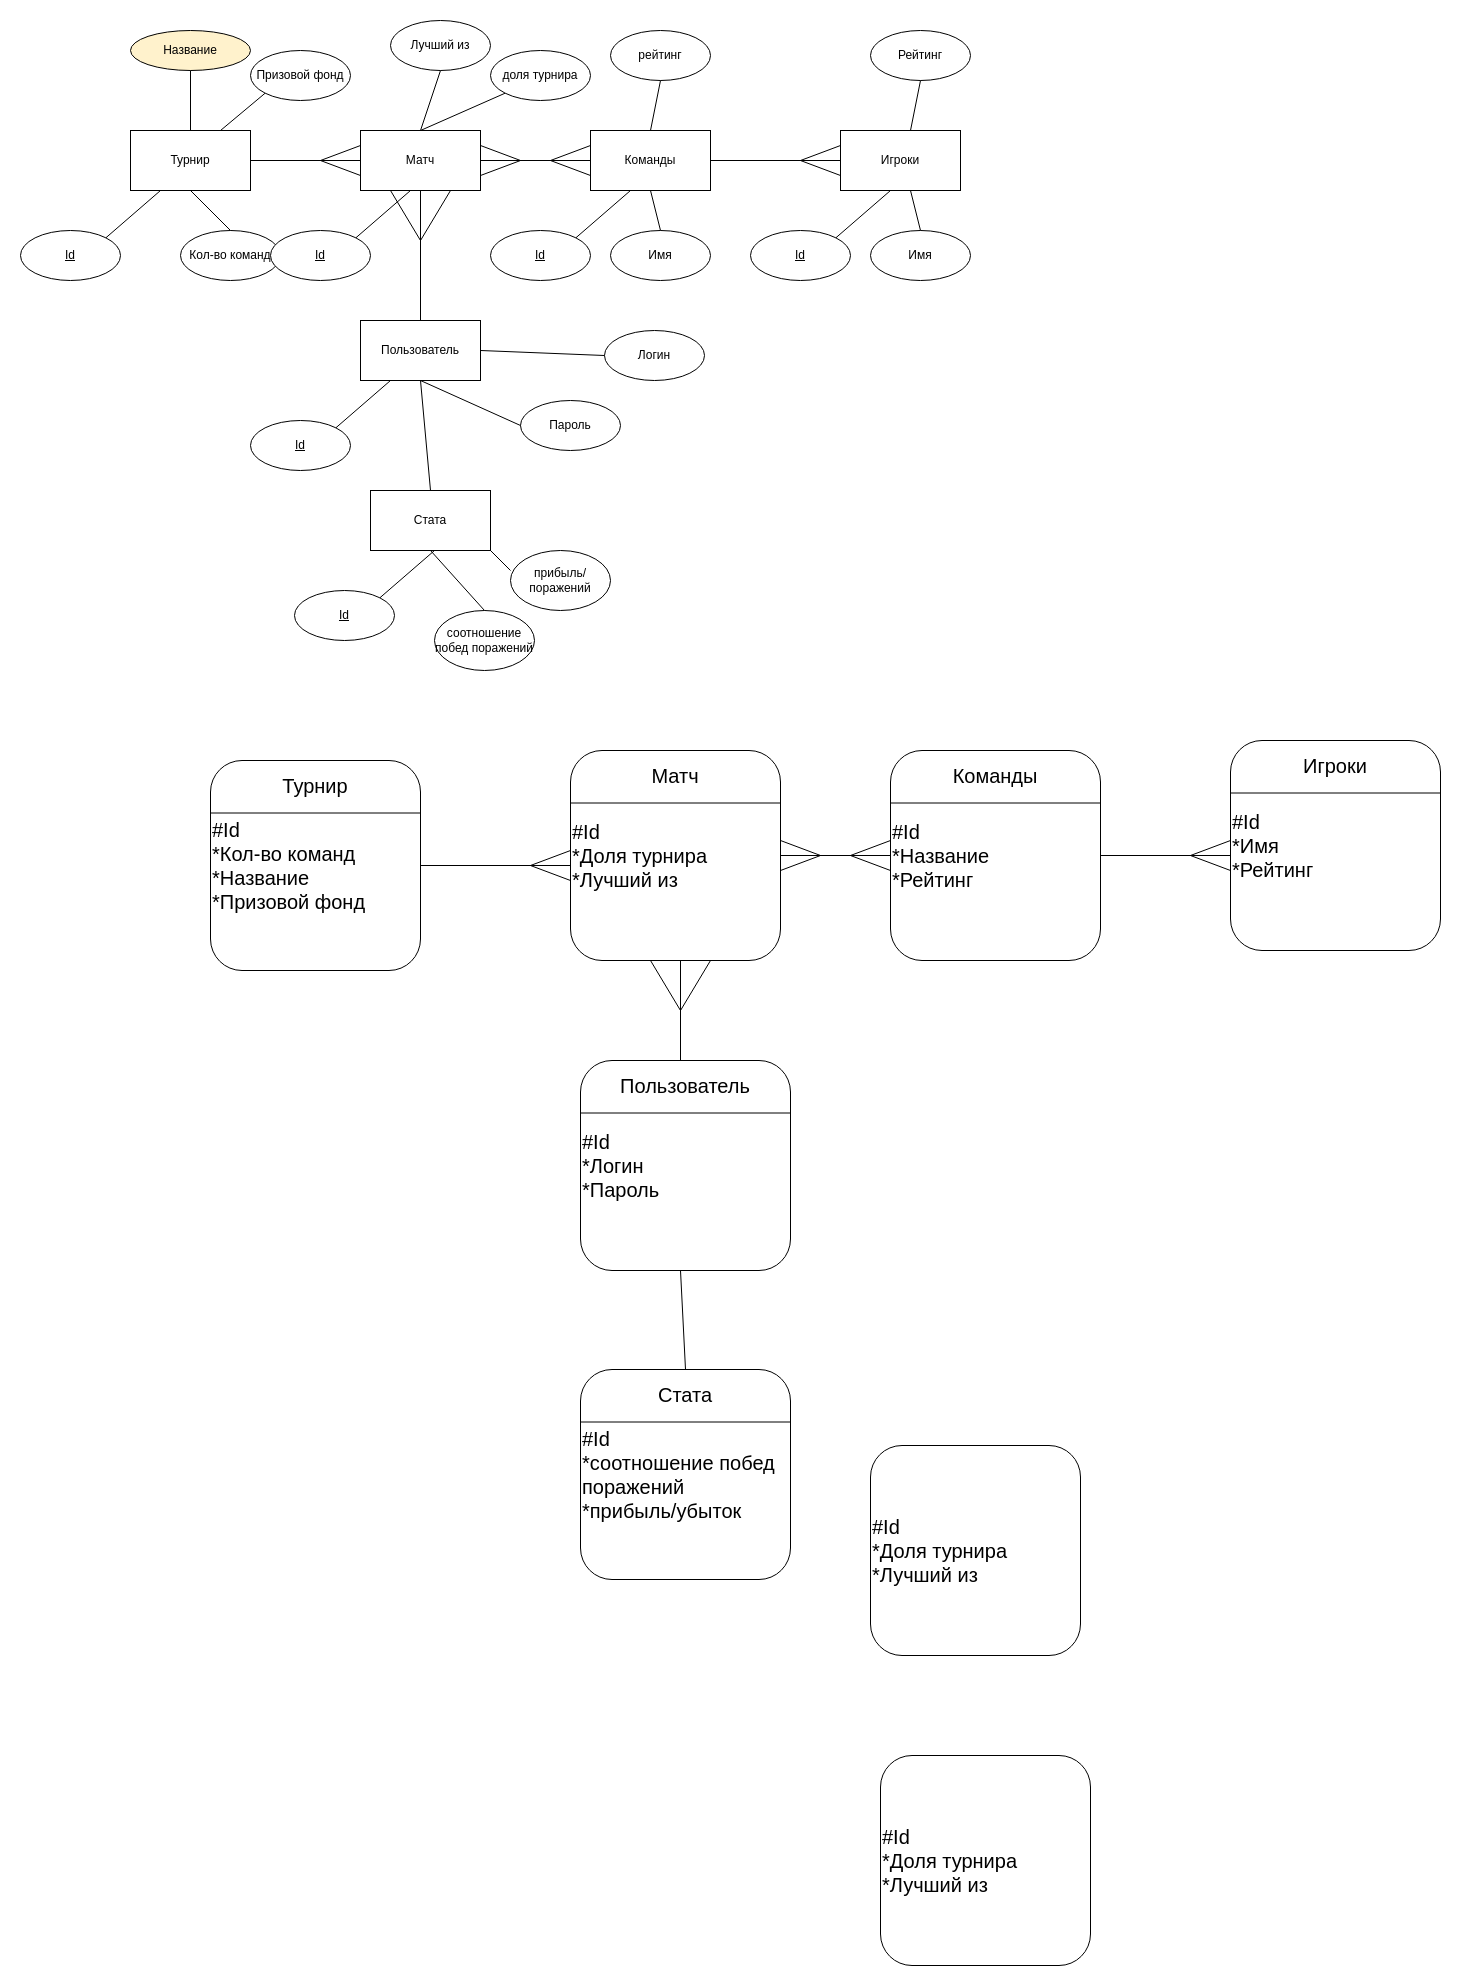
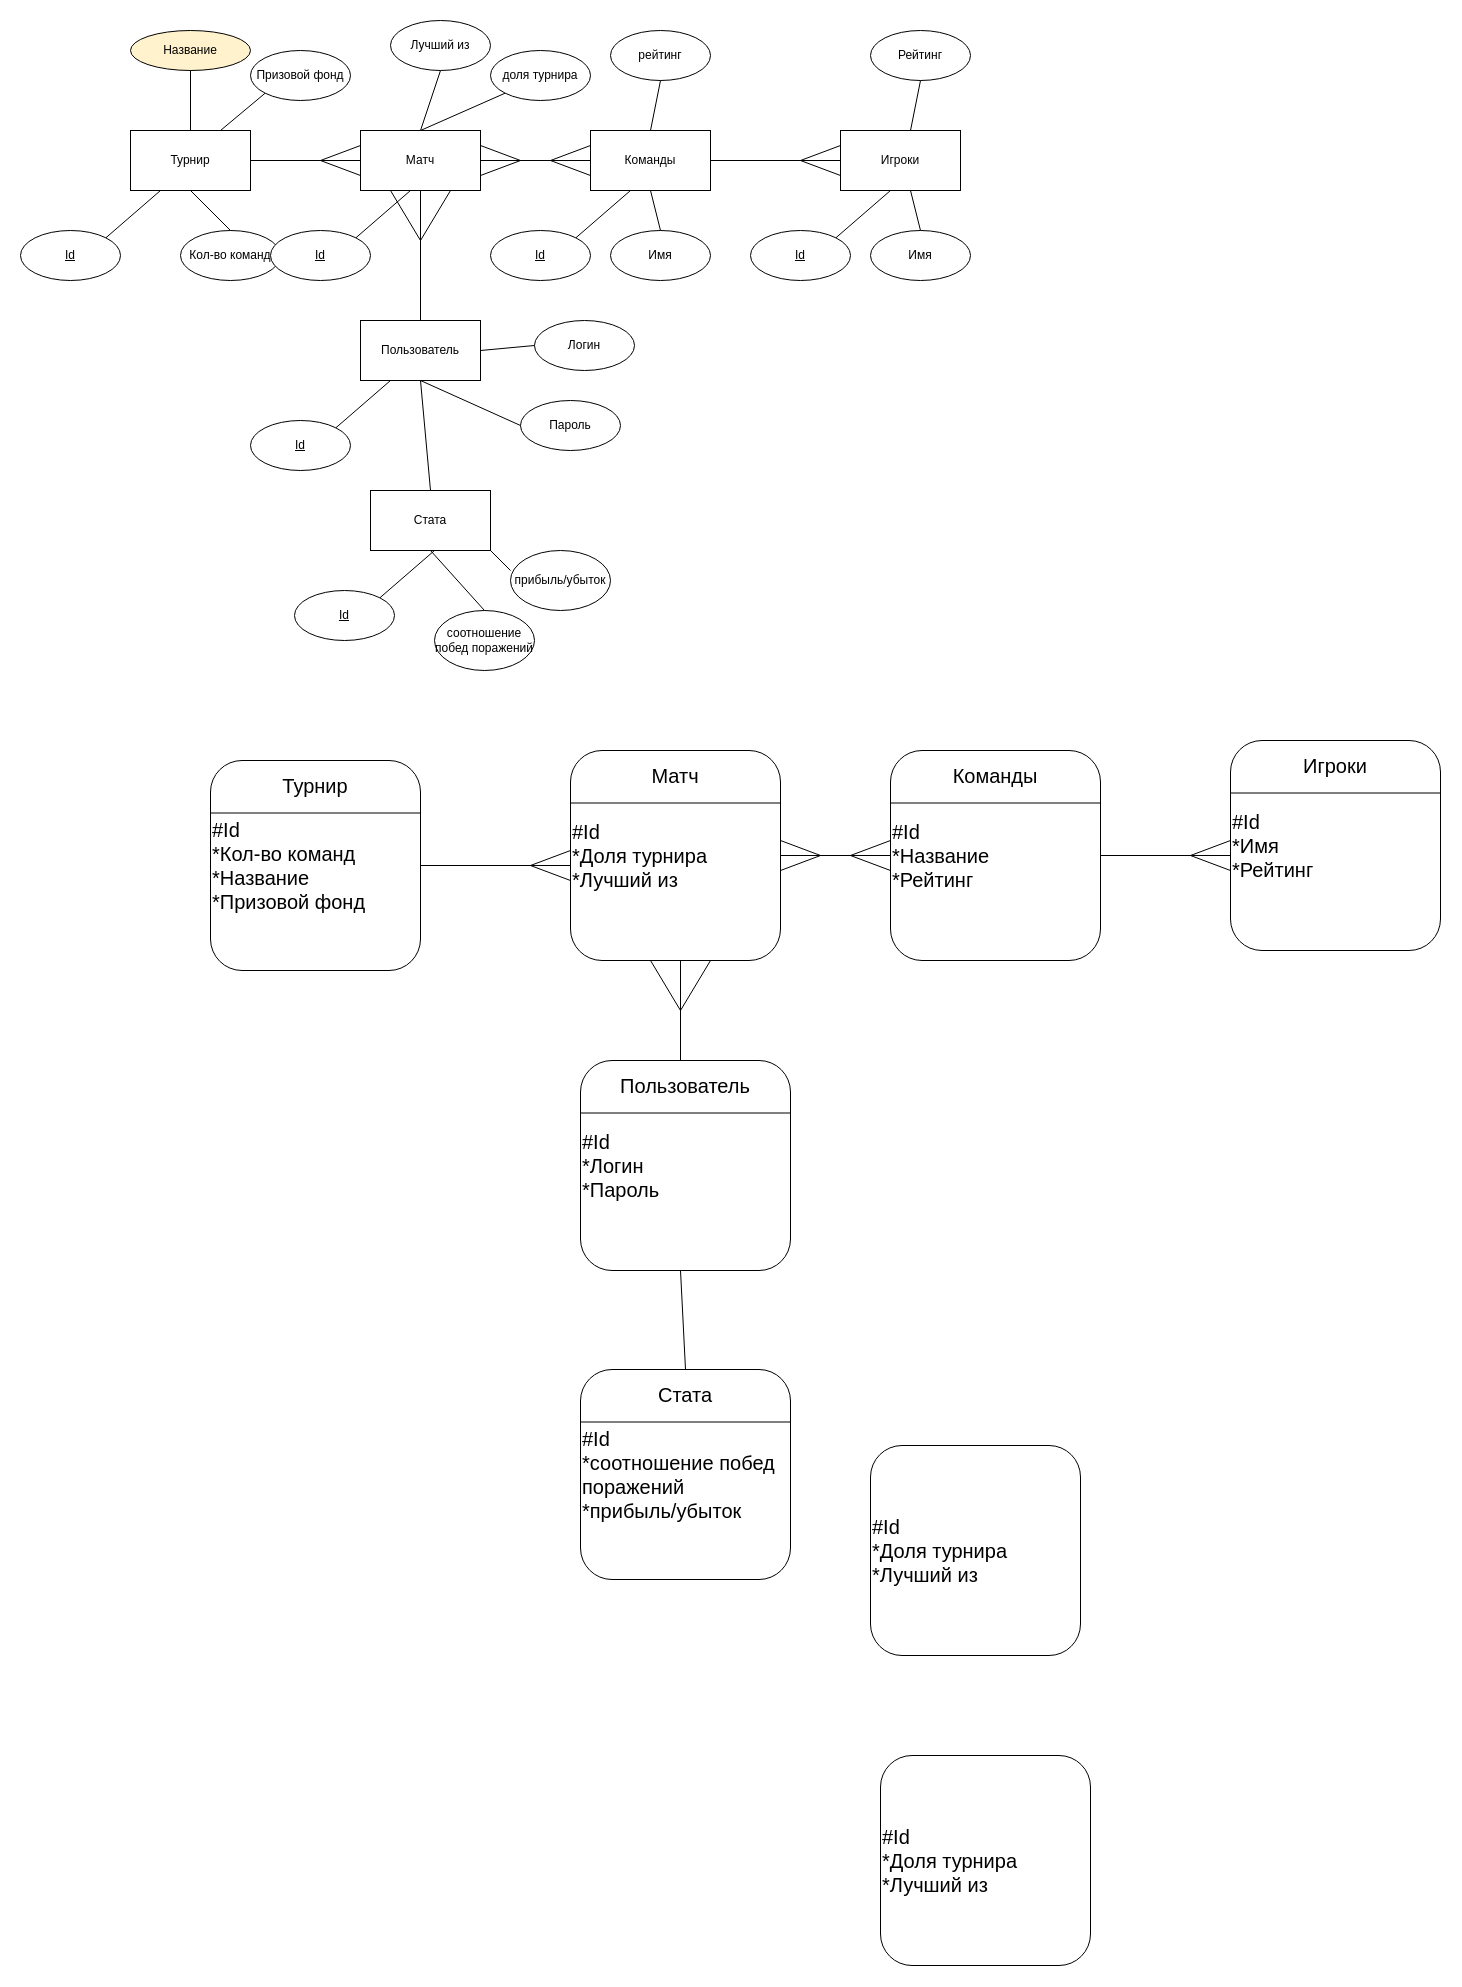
node "Логин": moved (655, 356) -> (585, 346)
node "прибыль/поражений": label "прибыль/поражений" -> "прибыль/убыток"
